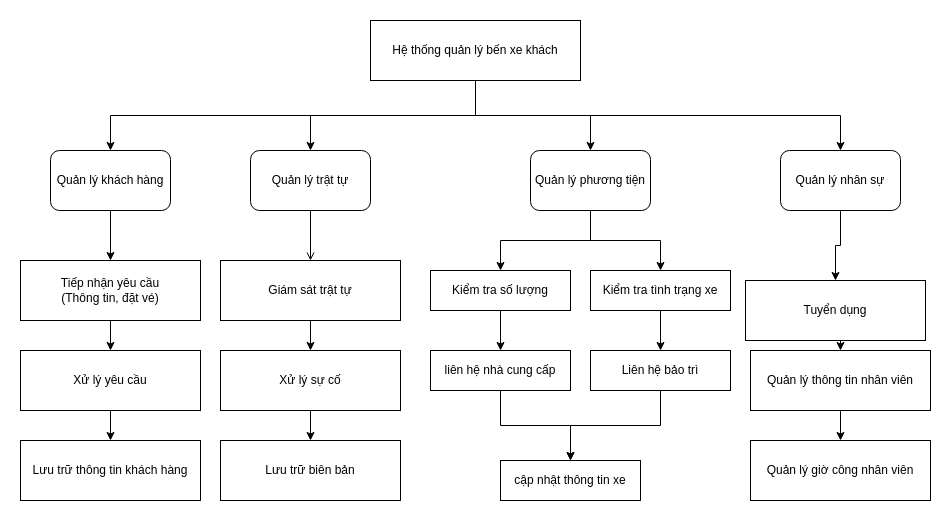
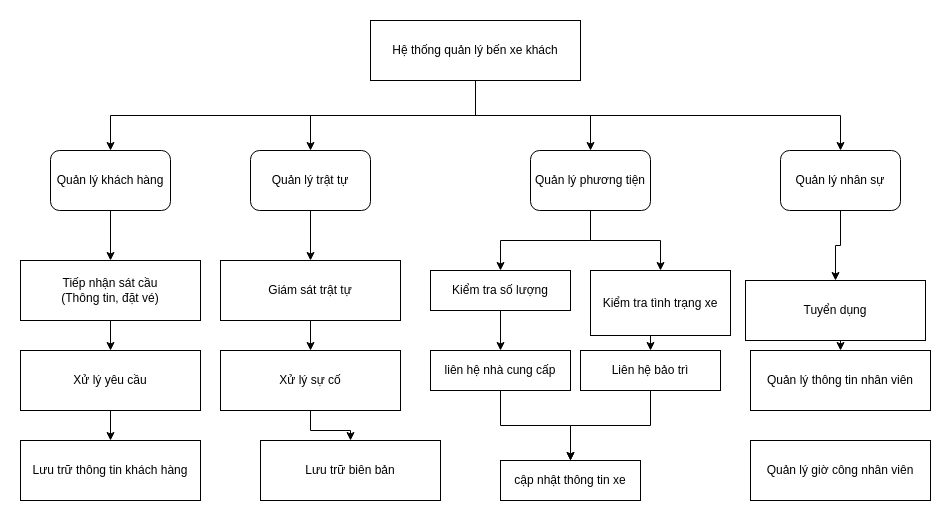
edge "Quản lý trật tự" -> "Giám sát trật tự": arrowhead open -> classic
node "Tiếp nhận yêu cầu (Thông tin, đặt vé)": label "Tiếp nhận yêu cầu (Thông tin, đặt vé)" -> "Tiếp nhận sát cầu (Thông tin, đặt vé)"
node "Kiểm tra tình trạng xe": size 140x40 -> 140x65
node "Liên hệ bảo trì": moved (661, 371) -> (651, 371)
edge "Quản lý thông tin nhân viên" -> "Quản lý giờ công nhân viên": removed
node "Lưu trữ biên bản": moved (311, 471) -> (351, 471)
